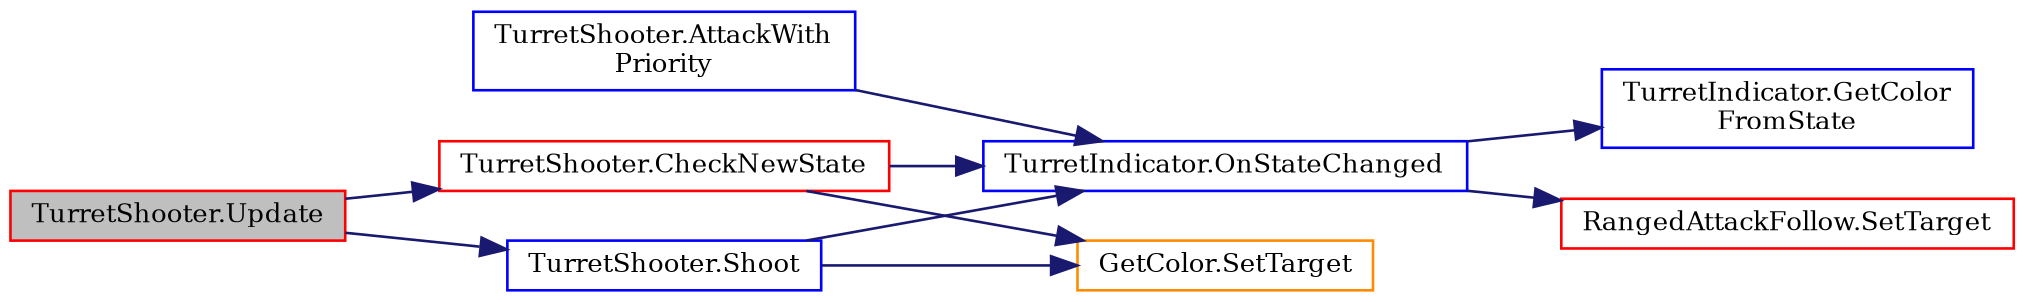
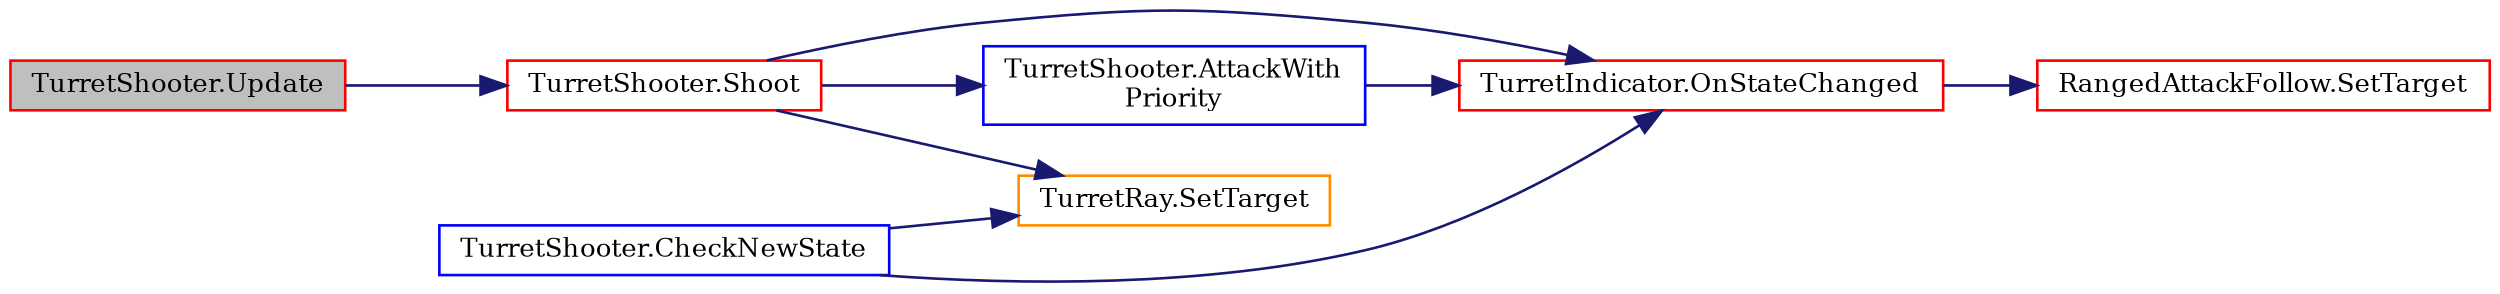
edge "TurretShooter.Shoot" -> "TurretShooter.AttackWith Priority": added
node "TurretIndicator.GetColor FromState": removed
node "TurretShooter.CheckNewState": color red -> blue
node "TurretIndicator.OnStateChanged": color blue -> red
edge "TurretShooter.Update" -> "TurretShooter.CheckNewState": removed
node "TurretShooter.Shoot": color blue -> red
node "GetColor.SetTarget": label "GetColor.SetTarget" -> "TurretRay.SetTarget"
